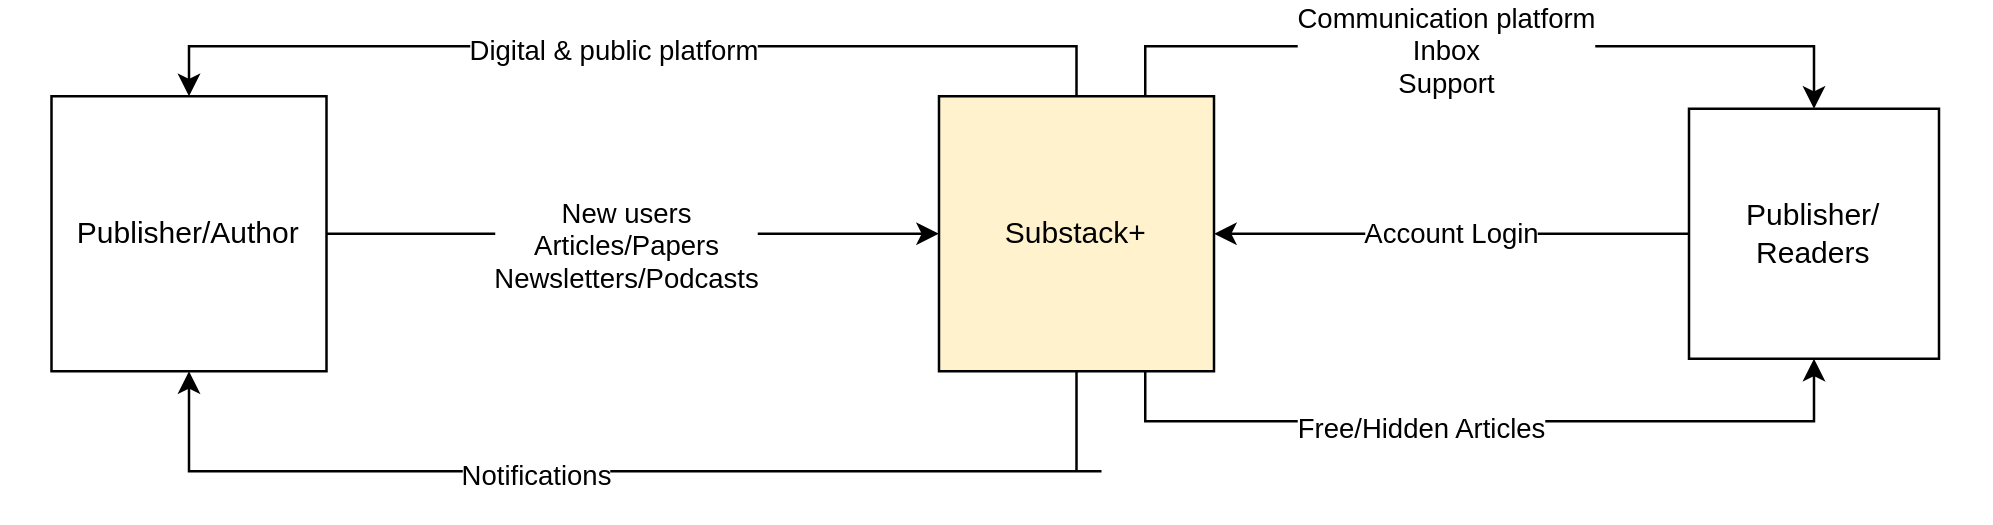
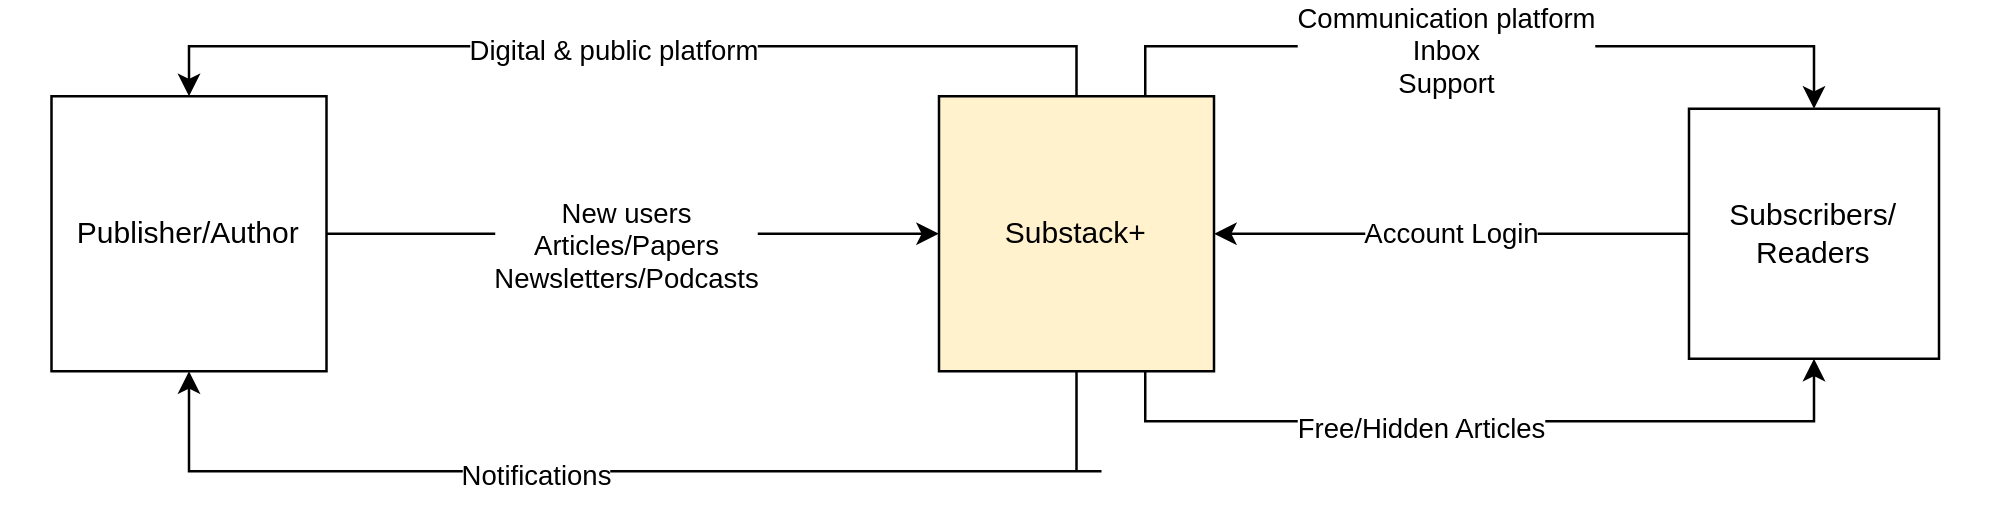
node "Publisher/ Readers": label "Publisher/ Readers" -> "Subscribers/ Readers"
